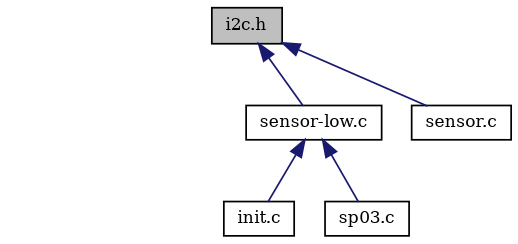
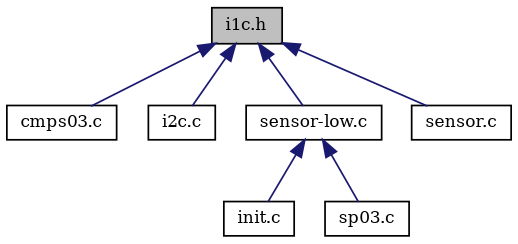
node "i2c.h": label "i2c.h" -> "i1c.h"
node "cmps03.c": added
node "i2c.c": added
